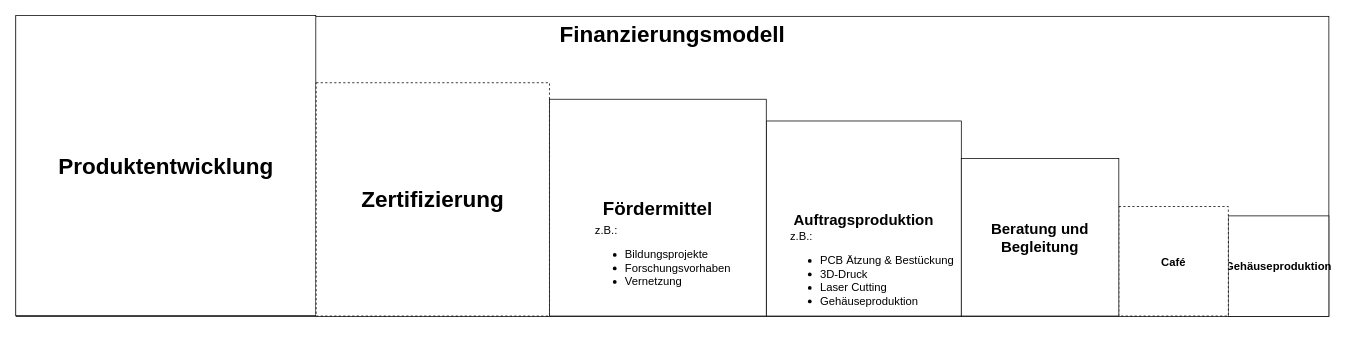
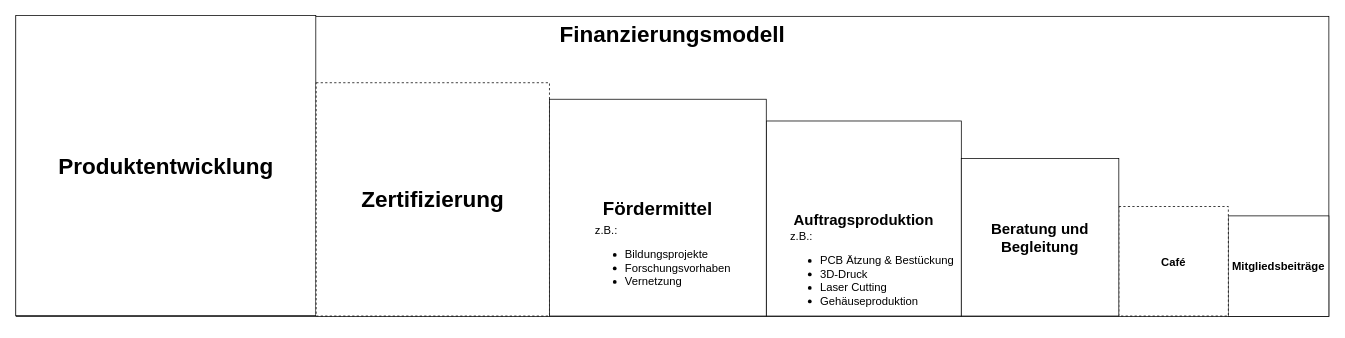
node "Gehäuseproduktion": label "Gehäuseproduktion" -> "Mitgliedsbeiträge"
